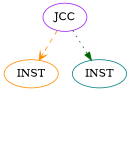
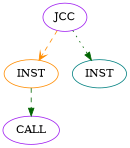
node "CALL": added
